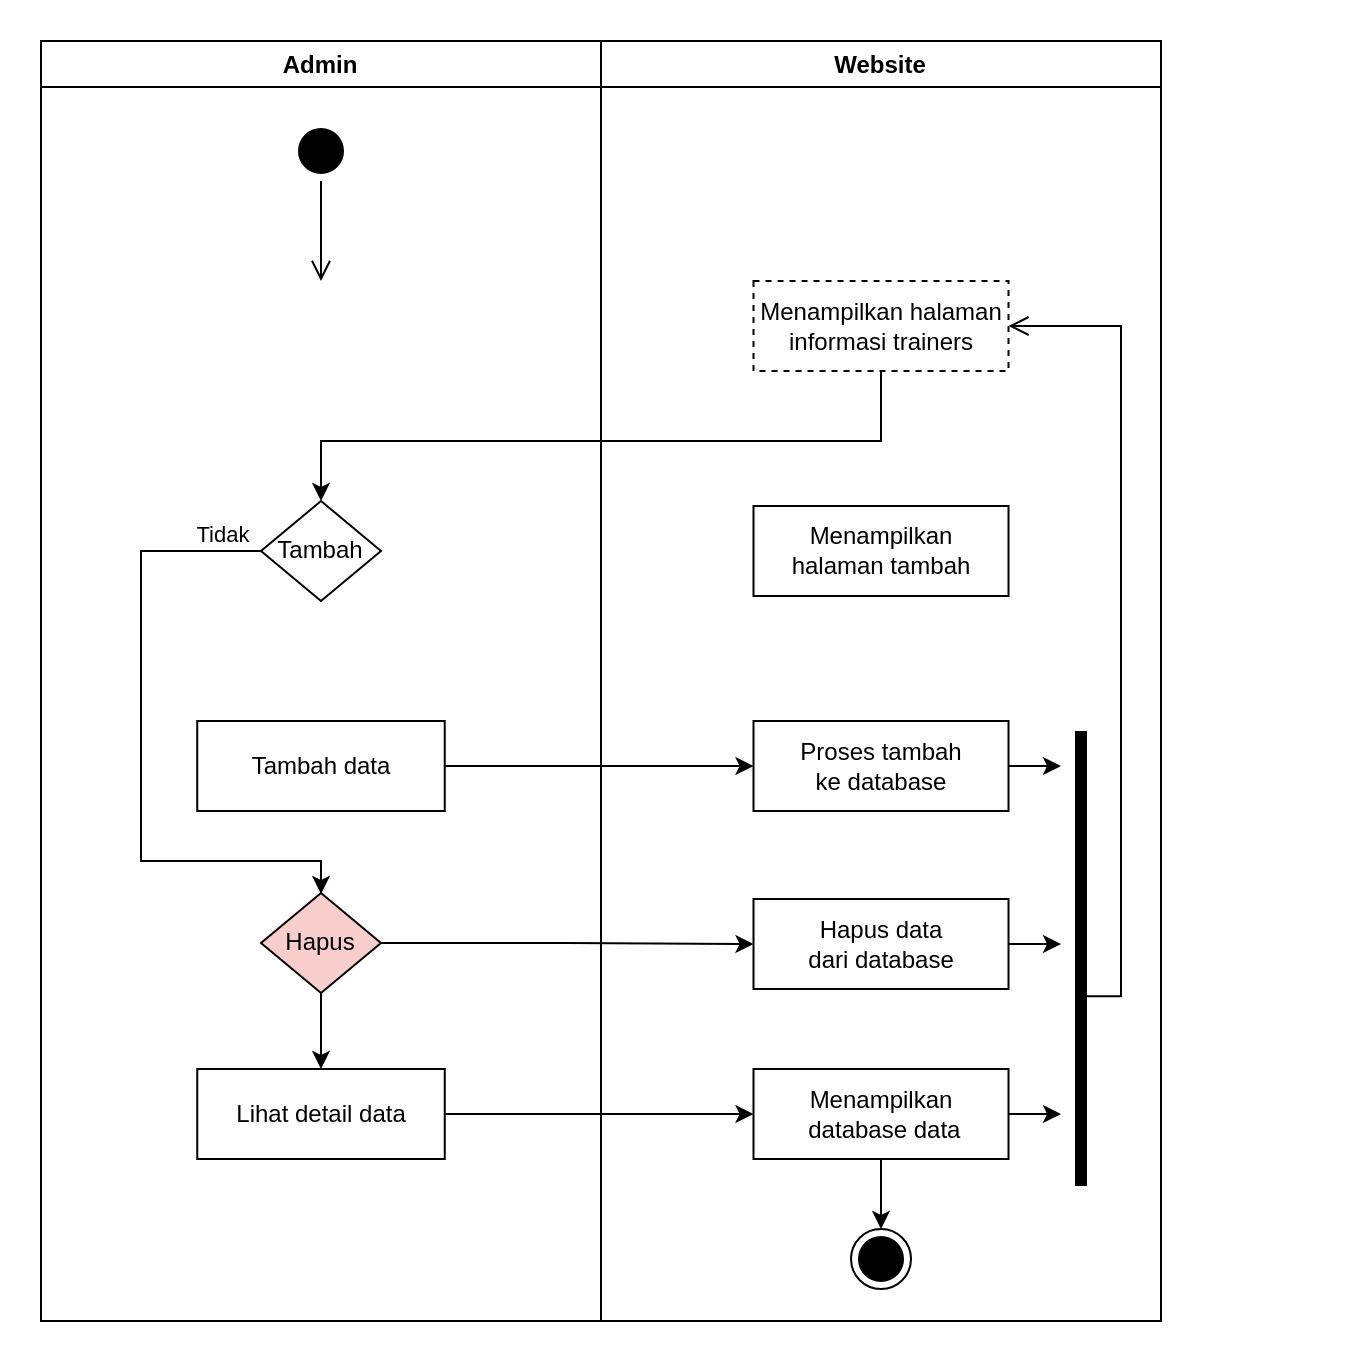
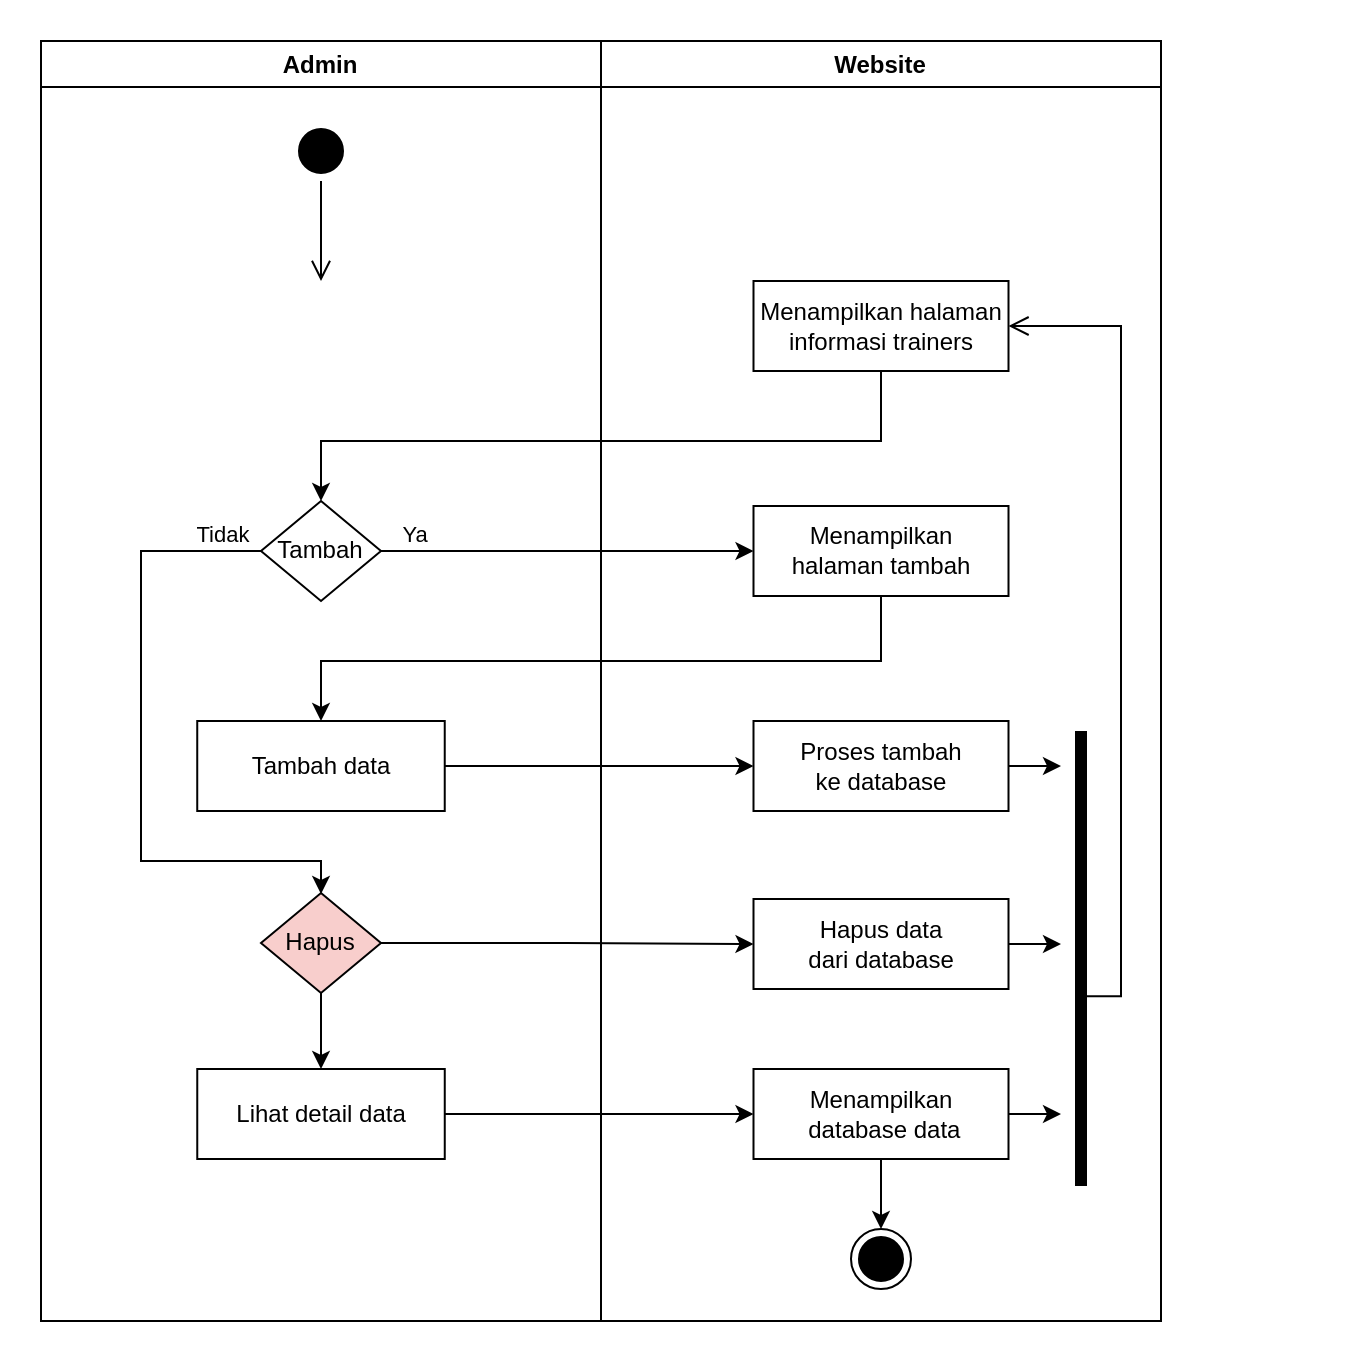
node "Menampilkan halaman informasi trainers": style dashed -> solid
edge "Tambah" -> "Menampilkan halaman tambah": added, label "Ya"
edge "Menampilkan halaman tambah" -> "Tambah data": added
